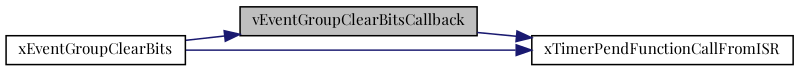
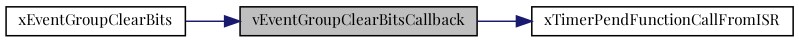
edge "xEventGroupClearBits" -> "xTimerPendFunctionCallFromISR": removed
